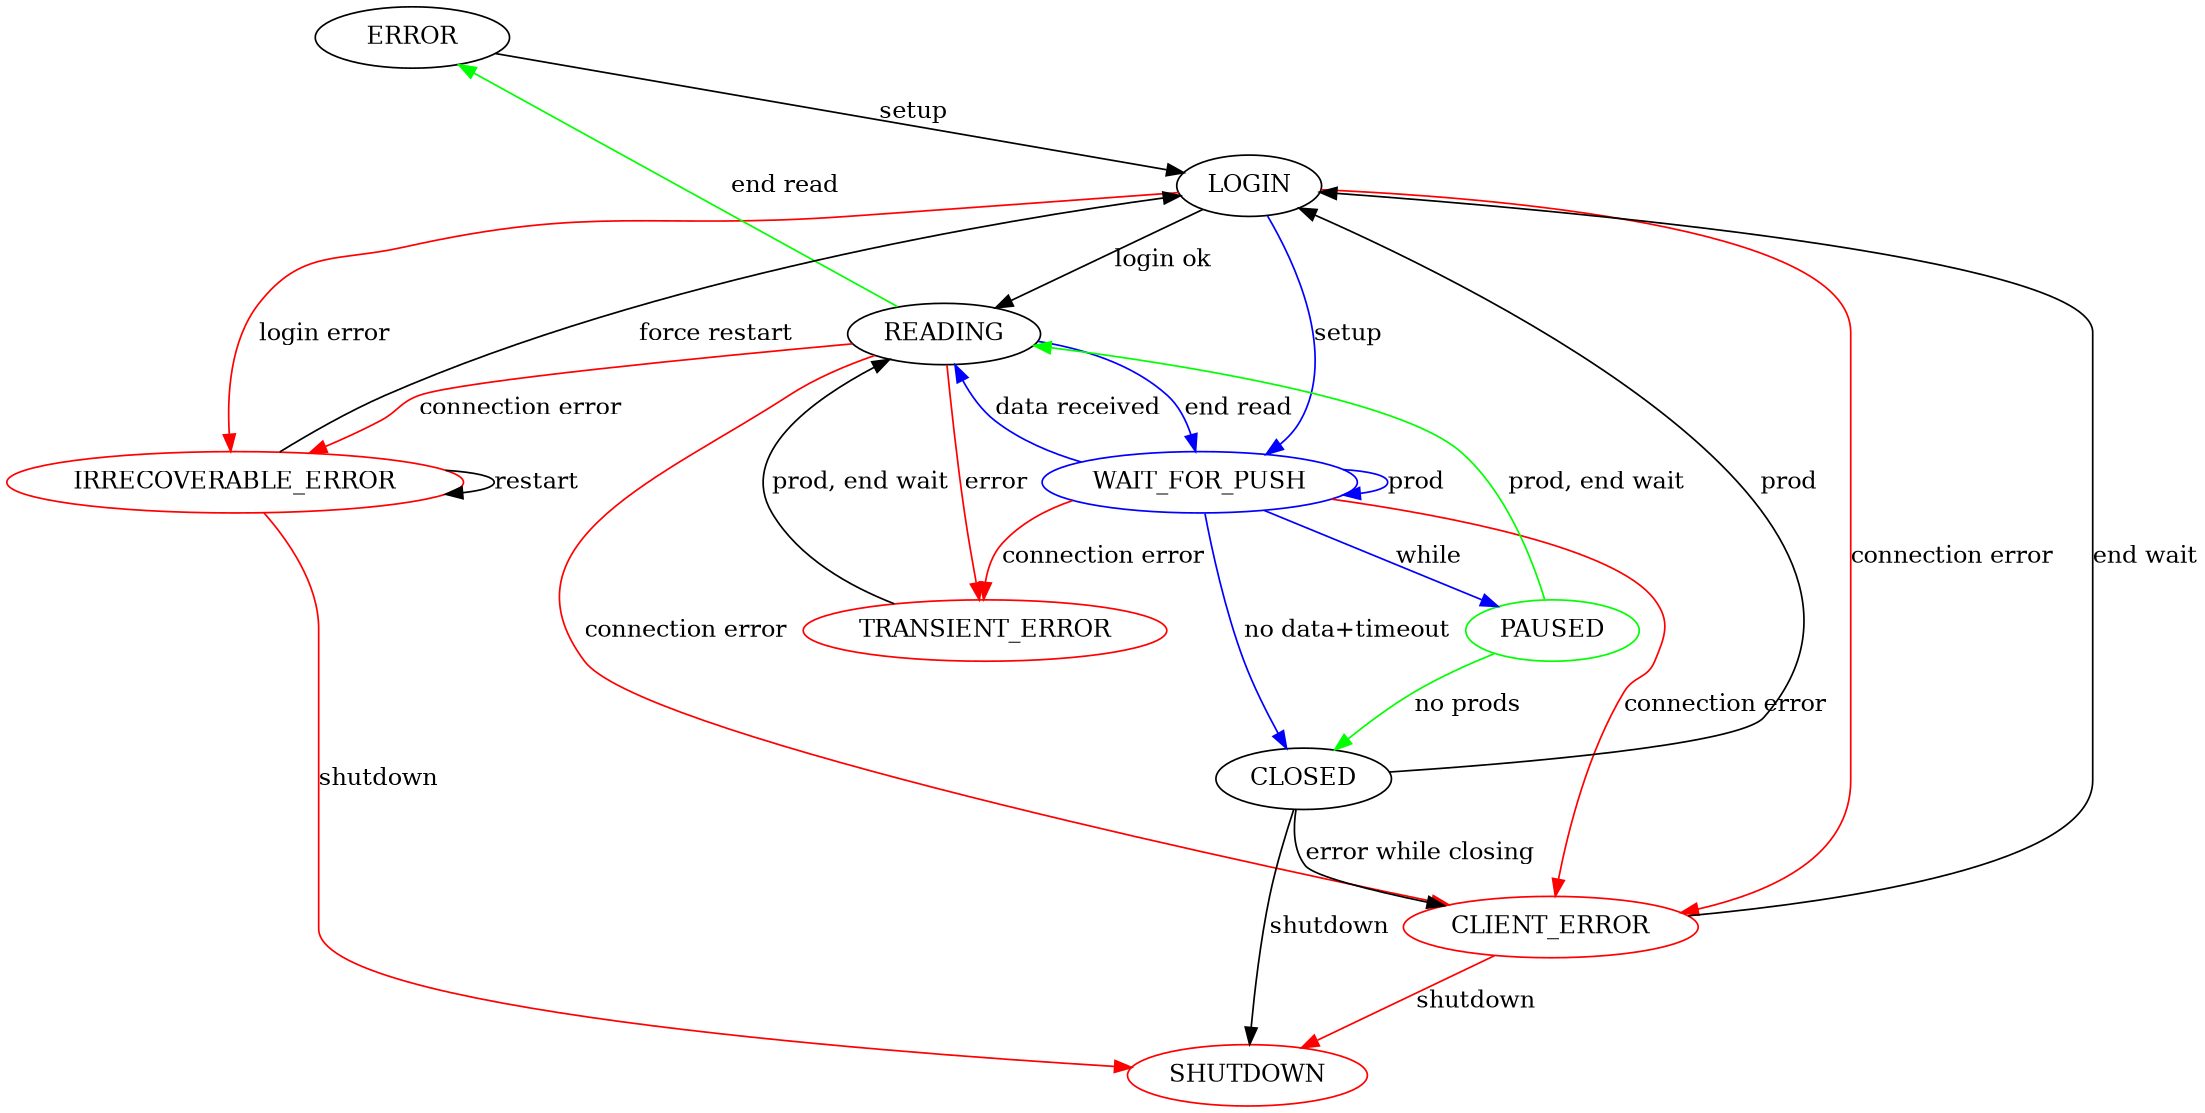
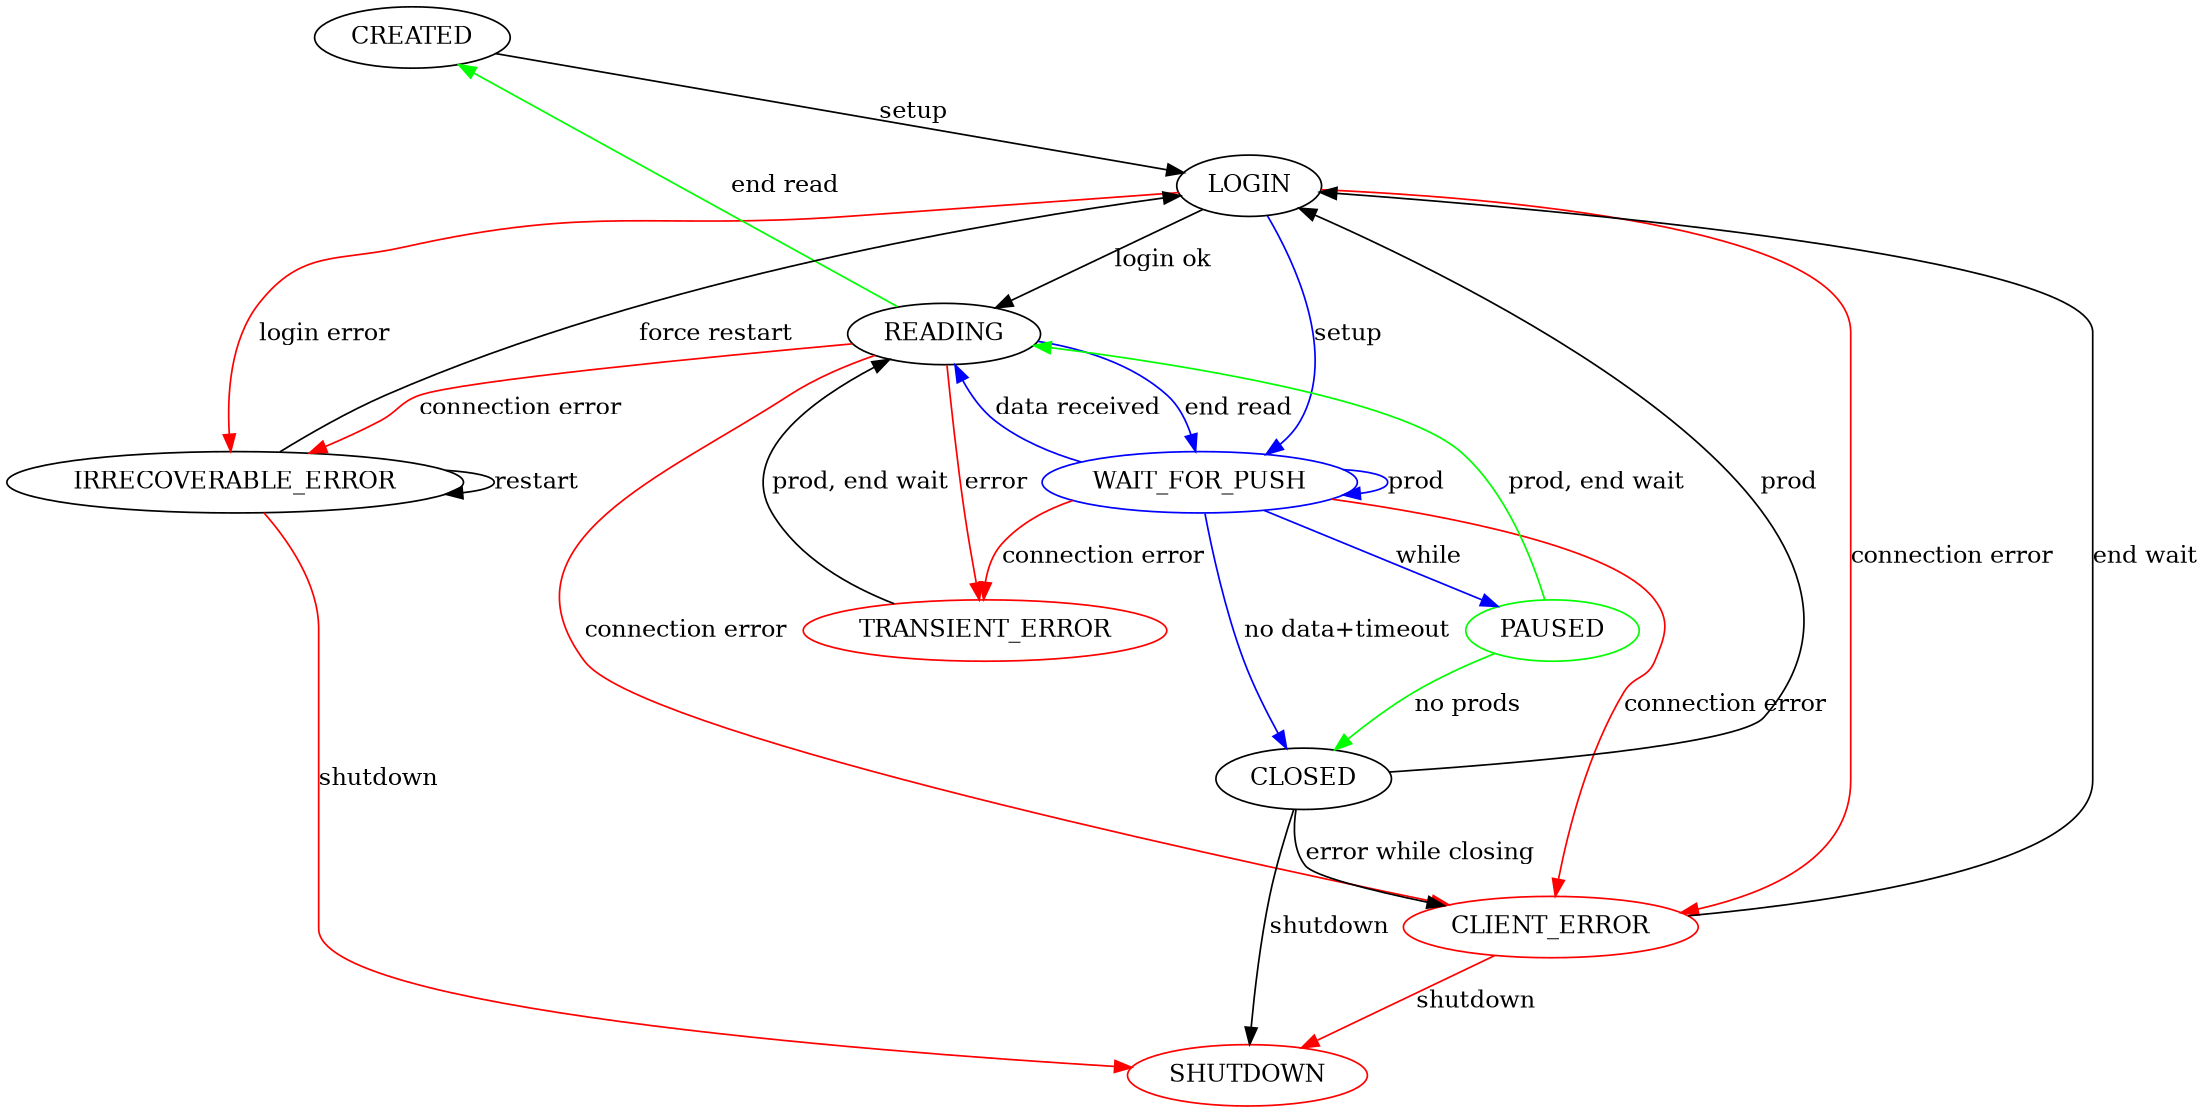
node "ERROR": label "ERROR" -> "CREATED"
node "IRRECOVERABLE_ERROR": color red -> black
